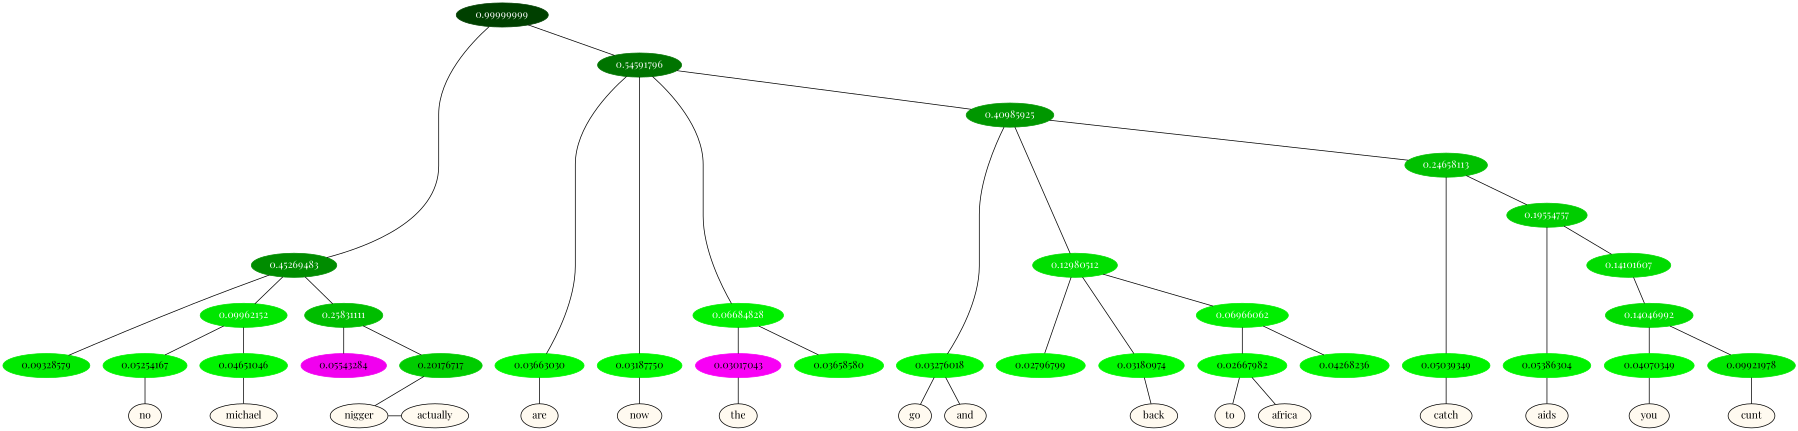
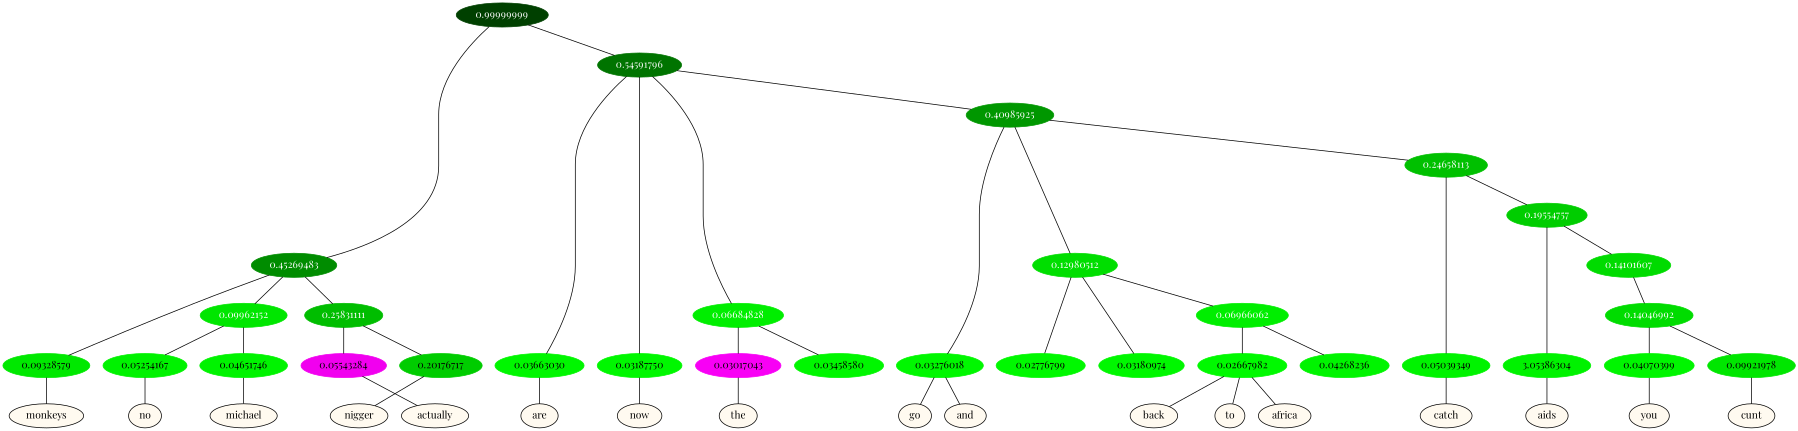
node "0.04651046": label "0.04651046" -> "0.04651746"
node "0.03658580": label "0.03658580" -> "0.03458580"
node "0.02796799": label "0.02796799" -> "0.02776799"
node "0.05386304": label "0.05386304" -> "3.05386304"
node "0.04070349": label "0.04070349" -> "0.04070399"
edge "0.03180974" -- "back": now "0.02667982" -- "back"
node "monkeys": added
edge "nigger" -- "actually": now "0.05543284" -- "actually"
